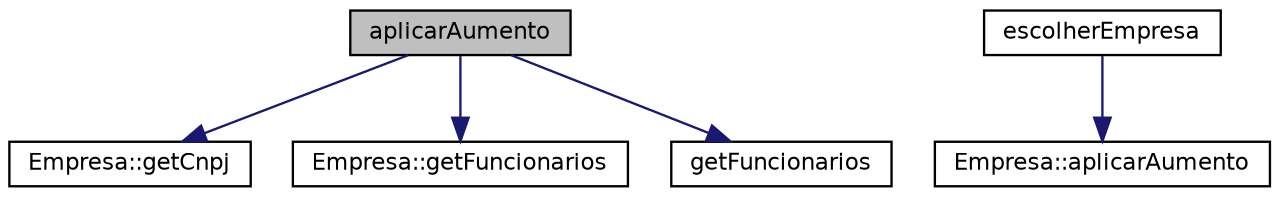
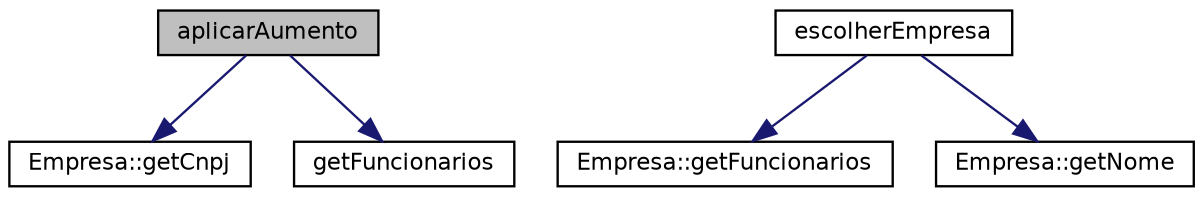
edge "aplicarAumento" -> "Empresa::getFuncionarios": now "escolherEmpresa" -> "Empresa::getFuncionarios"
node "Empresa::aplicarAumento": label "Empresa::aplicarAumento" -> "Empresa::getNome"
